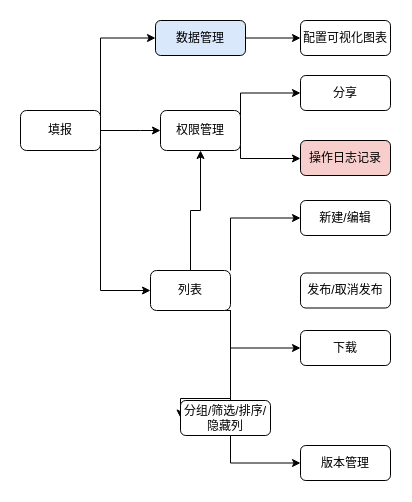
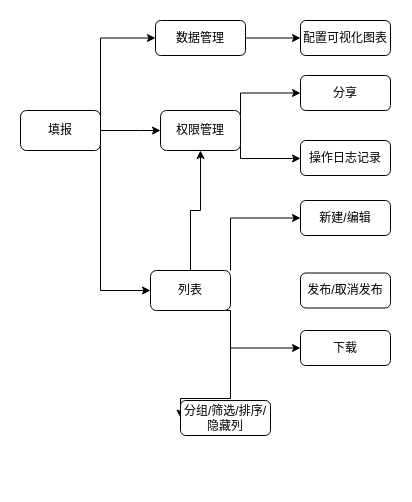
node "数据管理": fillcolor #dae8fc -> #ffffff
node "操作日志记录": fillcolor #f8cecc -> #ffffff
edge "列表" -> "版本管理": removed
node "版本管理": removed
